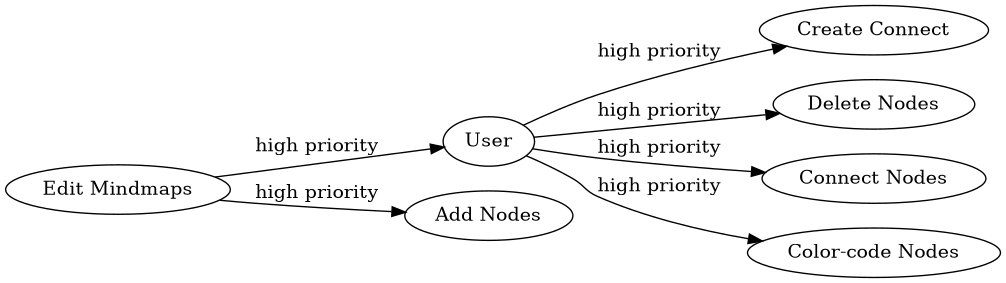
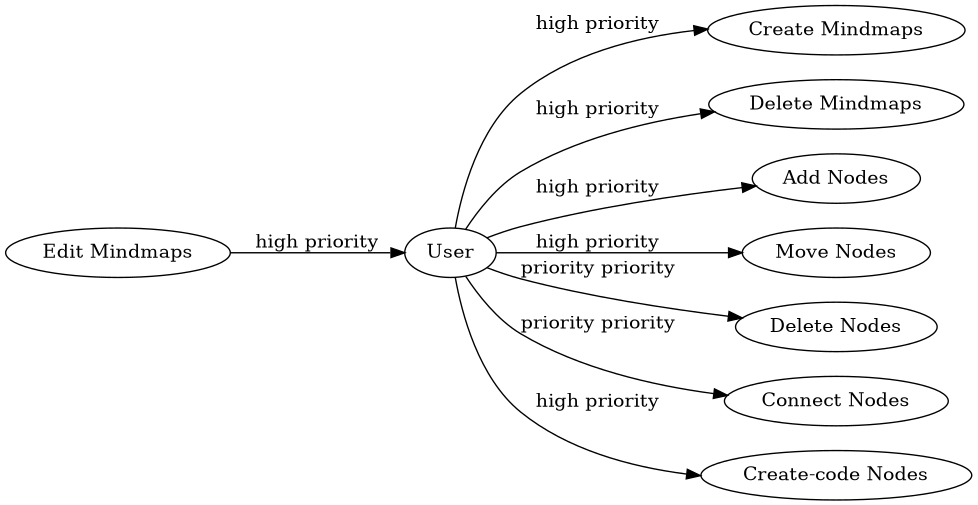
node "Create Connect": label "Create Connect" -> "Create Mindmaps"
node "Delete Mindmaps": added
edge "User" -> "Delete Nodes": label "high priority" -> "priority priority"
edge "User" -> "Connect Nodes": label "high priority" -> "priority priority"
edge "Edit Mindmaps" -> "Add Nodes": now "User" -> "Add Nodes"
node "Move Nodes": added
node "Color-code Nodes": label "Color-code Nodes" -> "Create-code Nodes"
